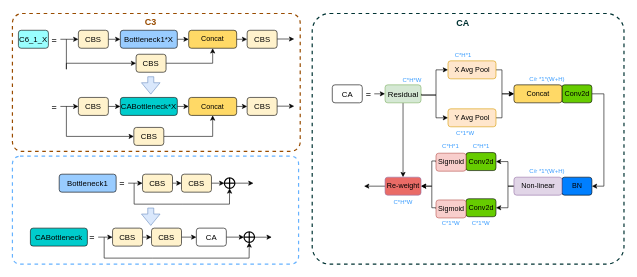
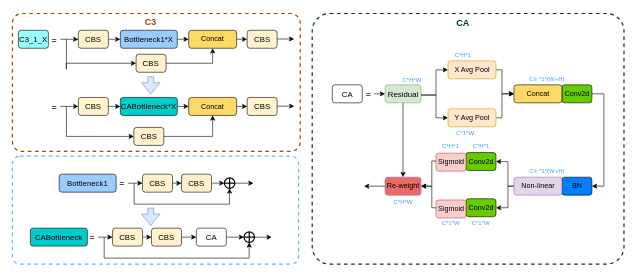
node "C6_1_X": label "C6_1_X" -> "C3_1_X"
